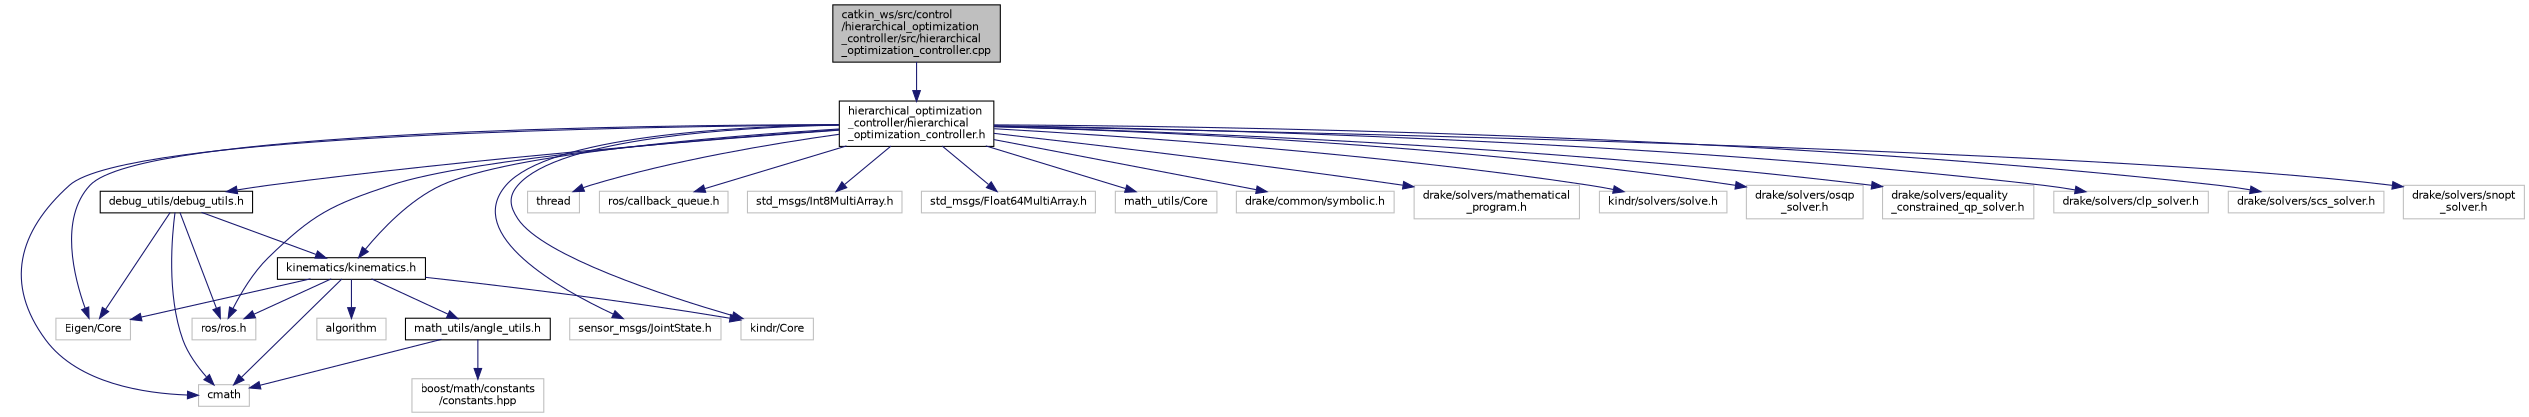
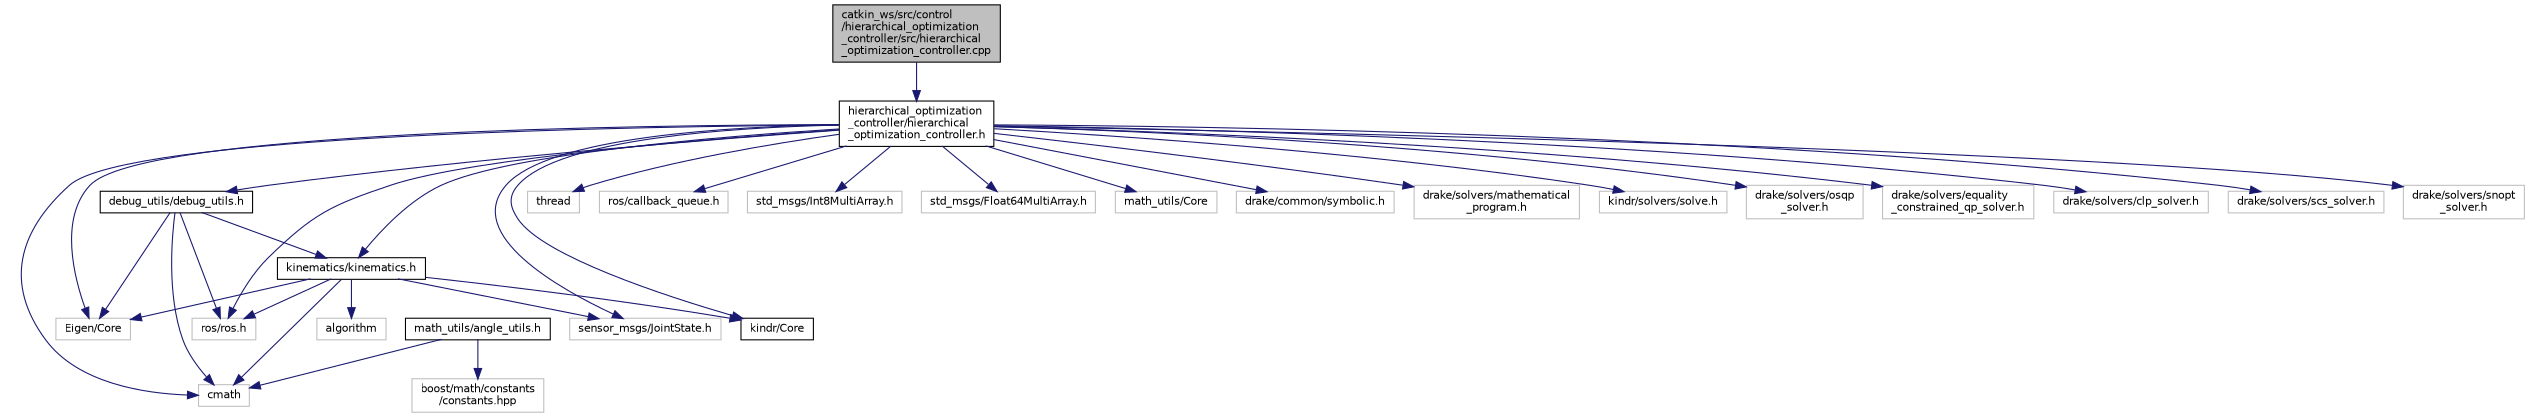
edge "kinematics/kinematics.h" -> "math_utils/angle_utils.h": now "kinematics/kinematics.h" -> "sensor_msgs/JointState.h"
node "kindr/Core": color grey75 -> black
